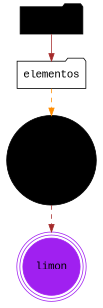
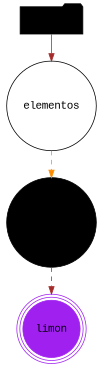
node "elementos": shape folder -> circle
